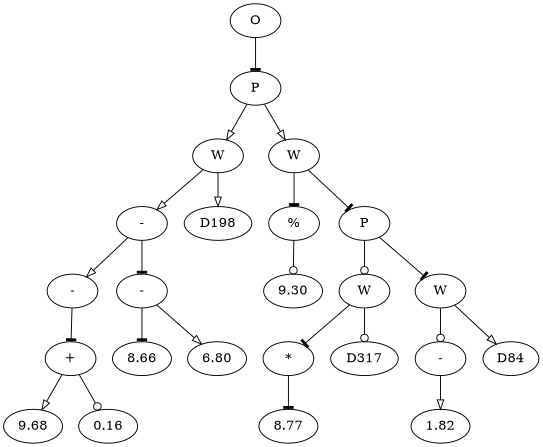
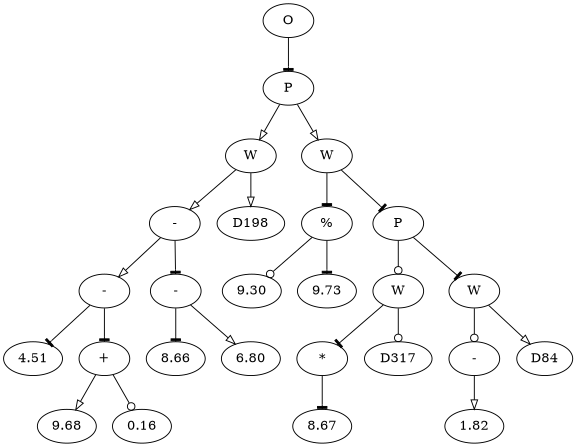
node "9.73": added
node "4.51": added
node "8.77": label "8.77" -> "8.67"
